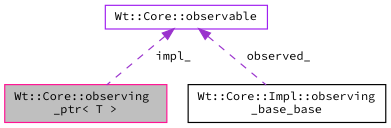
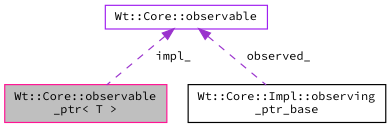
node "Wt::Core::observing _ptr< T >": label "Wt::Core::observing _ptr< T >" -> "Wt::Core::observable _ptr< T >"
node "Wt::Core::Impl::observing _base_base": label "Wt::Core::Impl::observing _base_base" -> "Wt::Core::Impl::observing _ptr_base"
